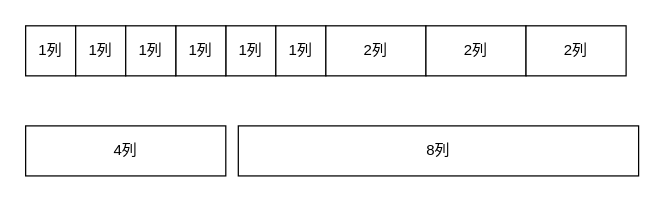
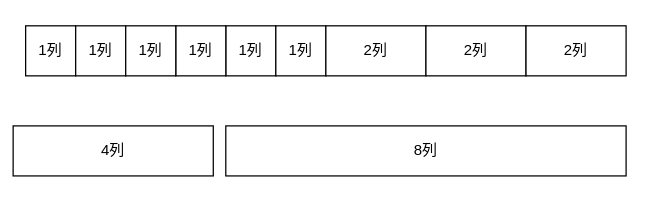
node "4列": moved (126, 151) -> (113, 151)
node "8列": moved (438, 151) -> (426, 151)
